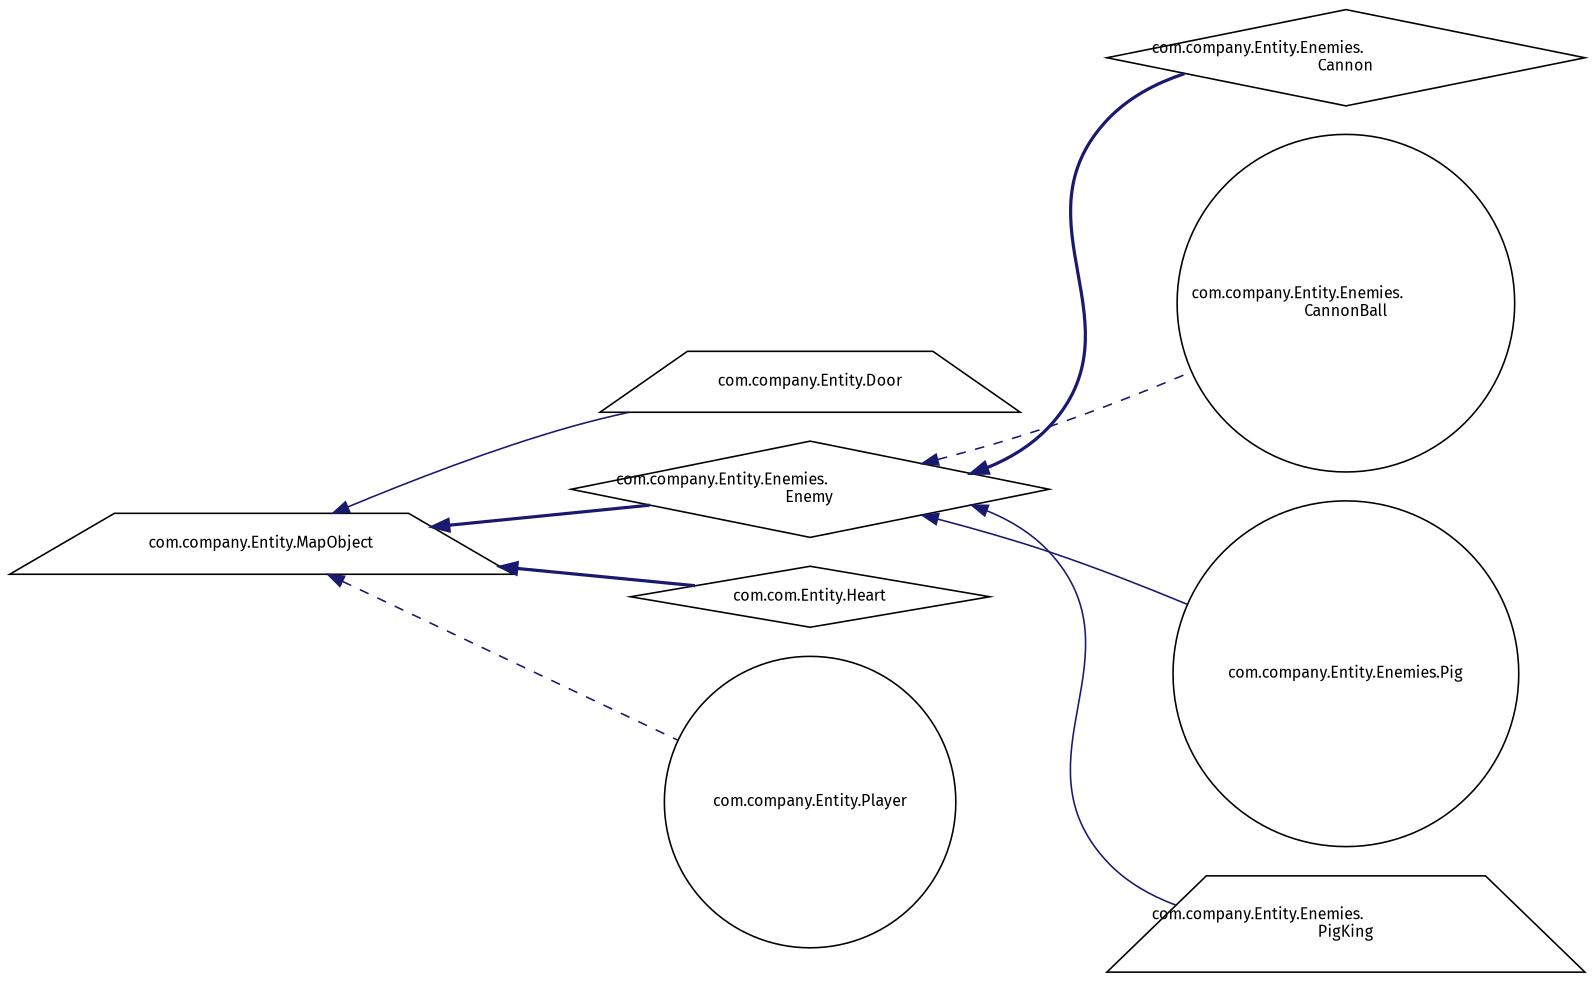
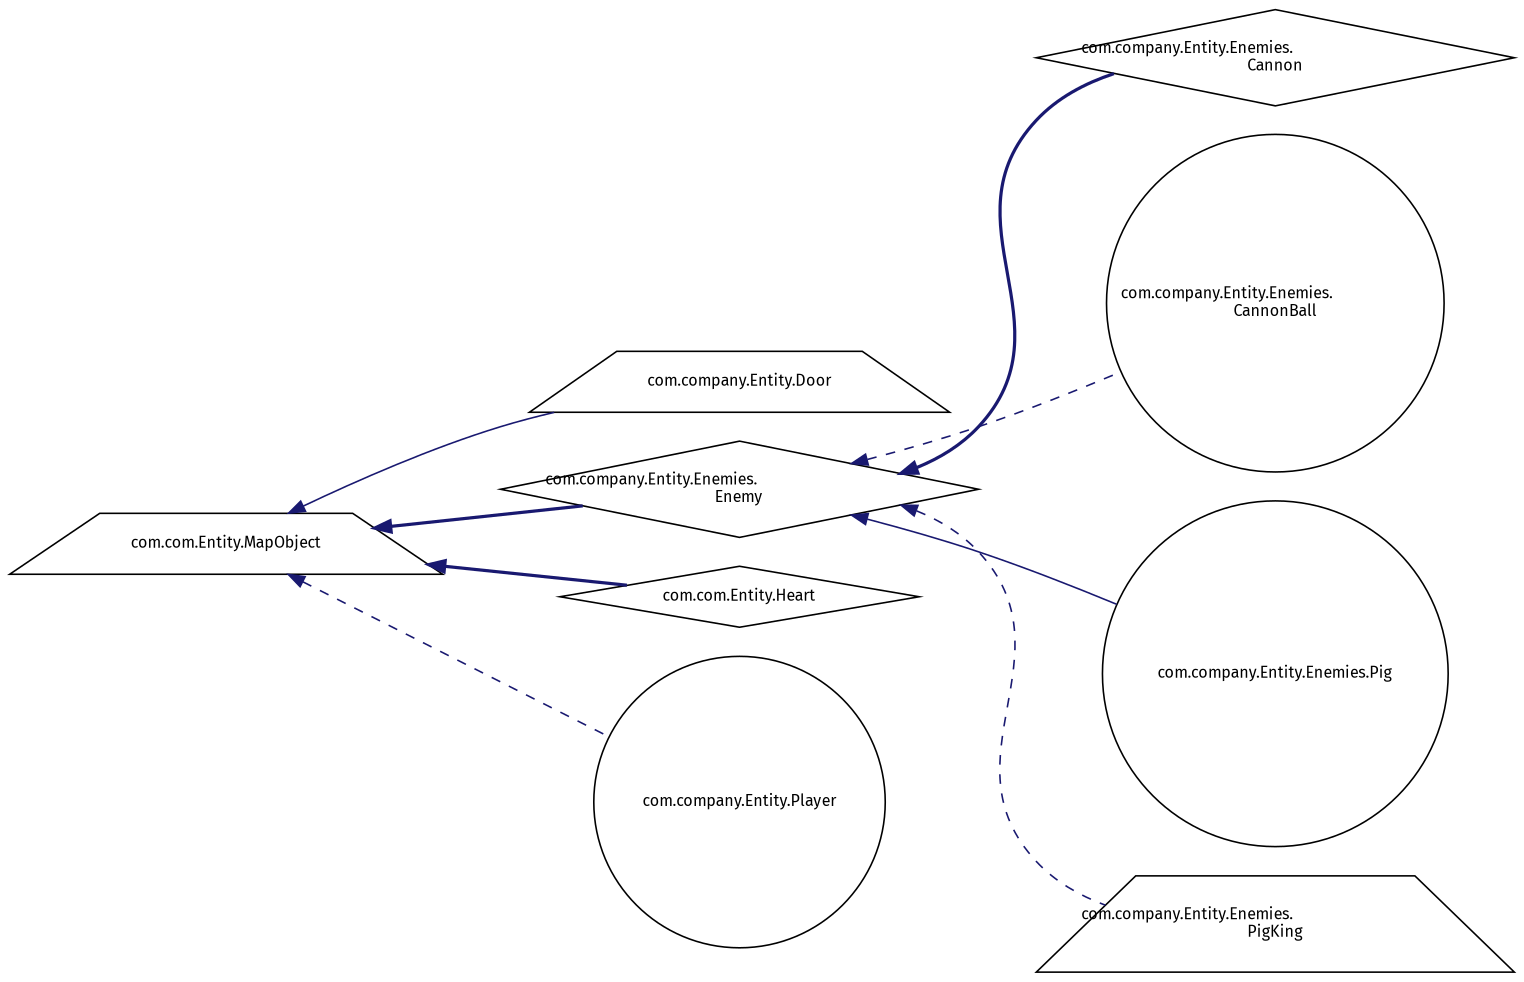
node "com.company.Entity.MapObject": label "com.company.Entity.MapObject" -> "com.com.Entity.MapObject"
edge "com.company.Entity.Enemies. PigKing" -> "com.company.Entity.Enemies. Enemy": style solid -> dashed
